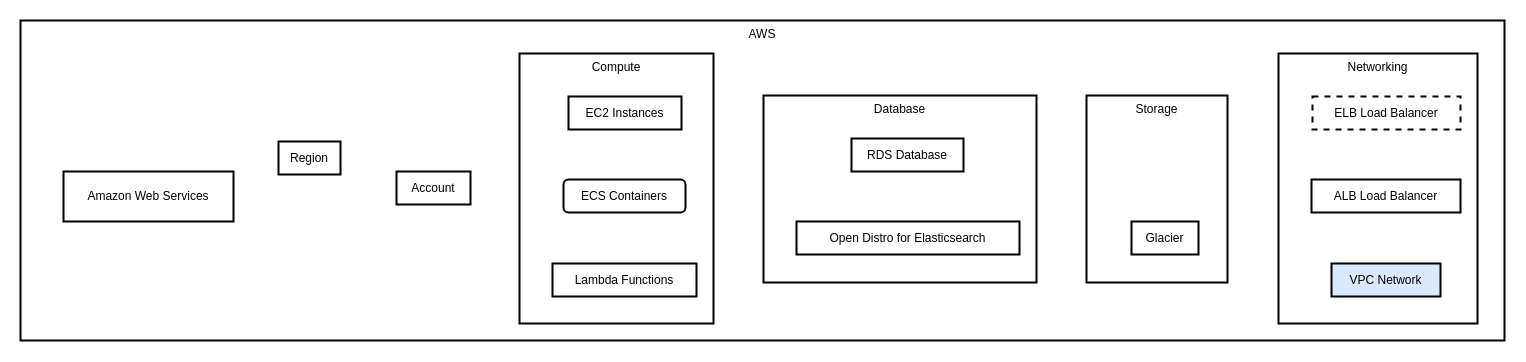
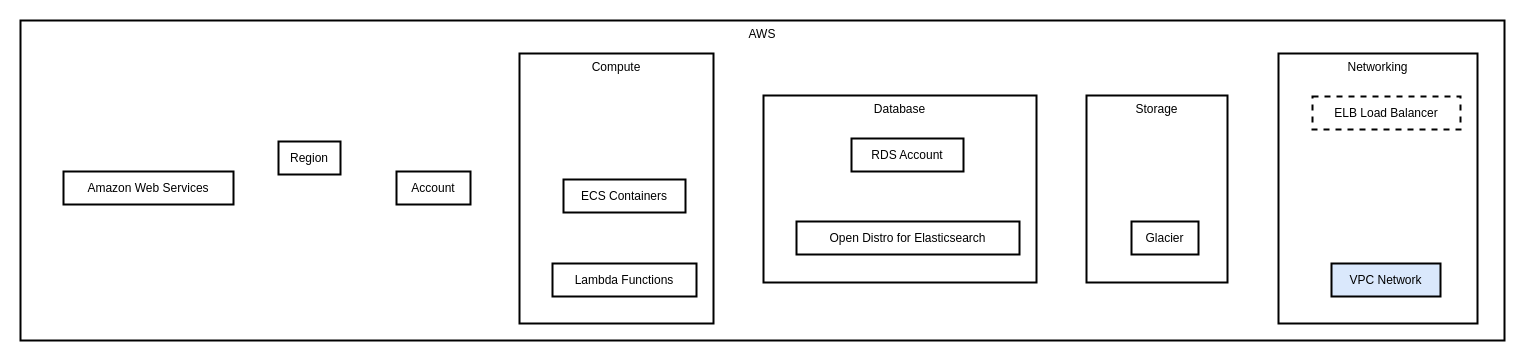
node "EC2 Instances": removed
node "RDS Database": label "RDS Database" -> "RDS Account"
node "ECS Containers": shape rounded rectangle -> rectangle
node "ALB Load Balancer": removed
node "Amazon Web Services": size 170x50 -> 170x33
